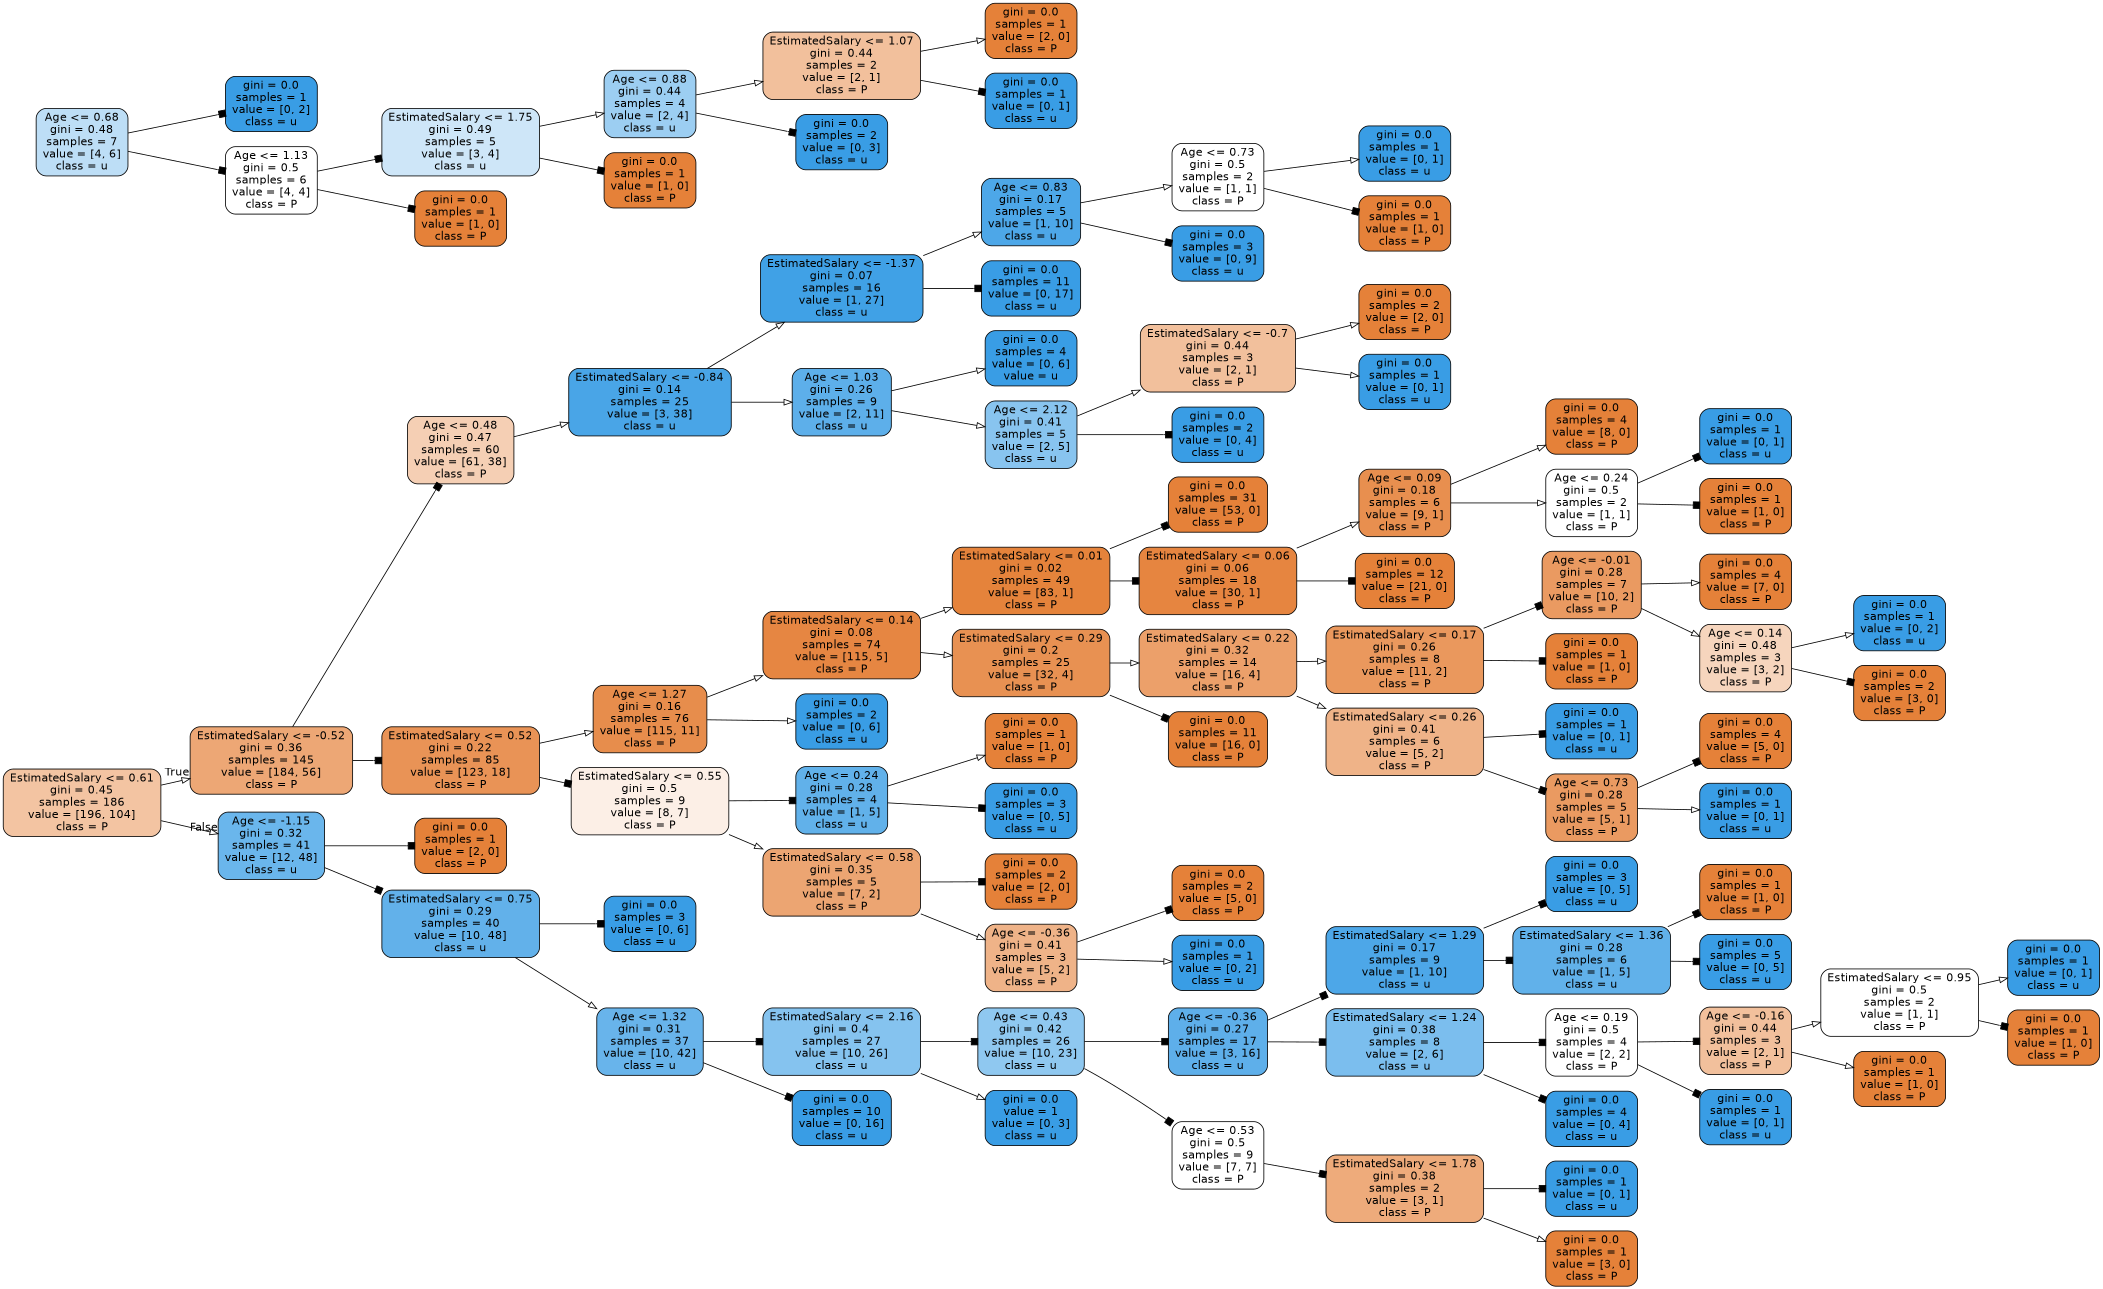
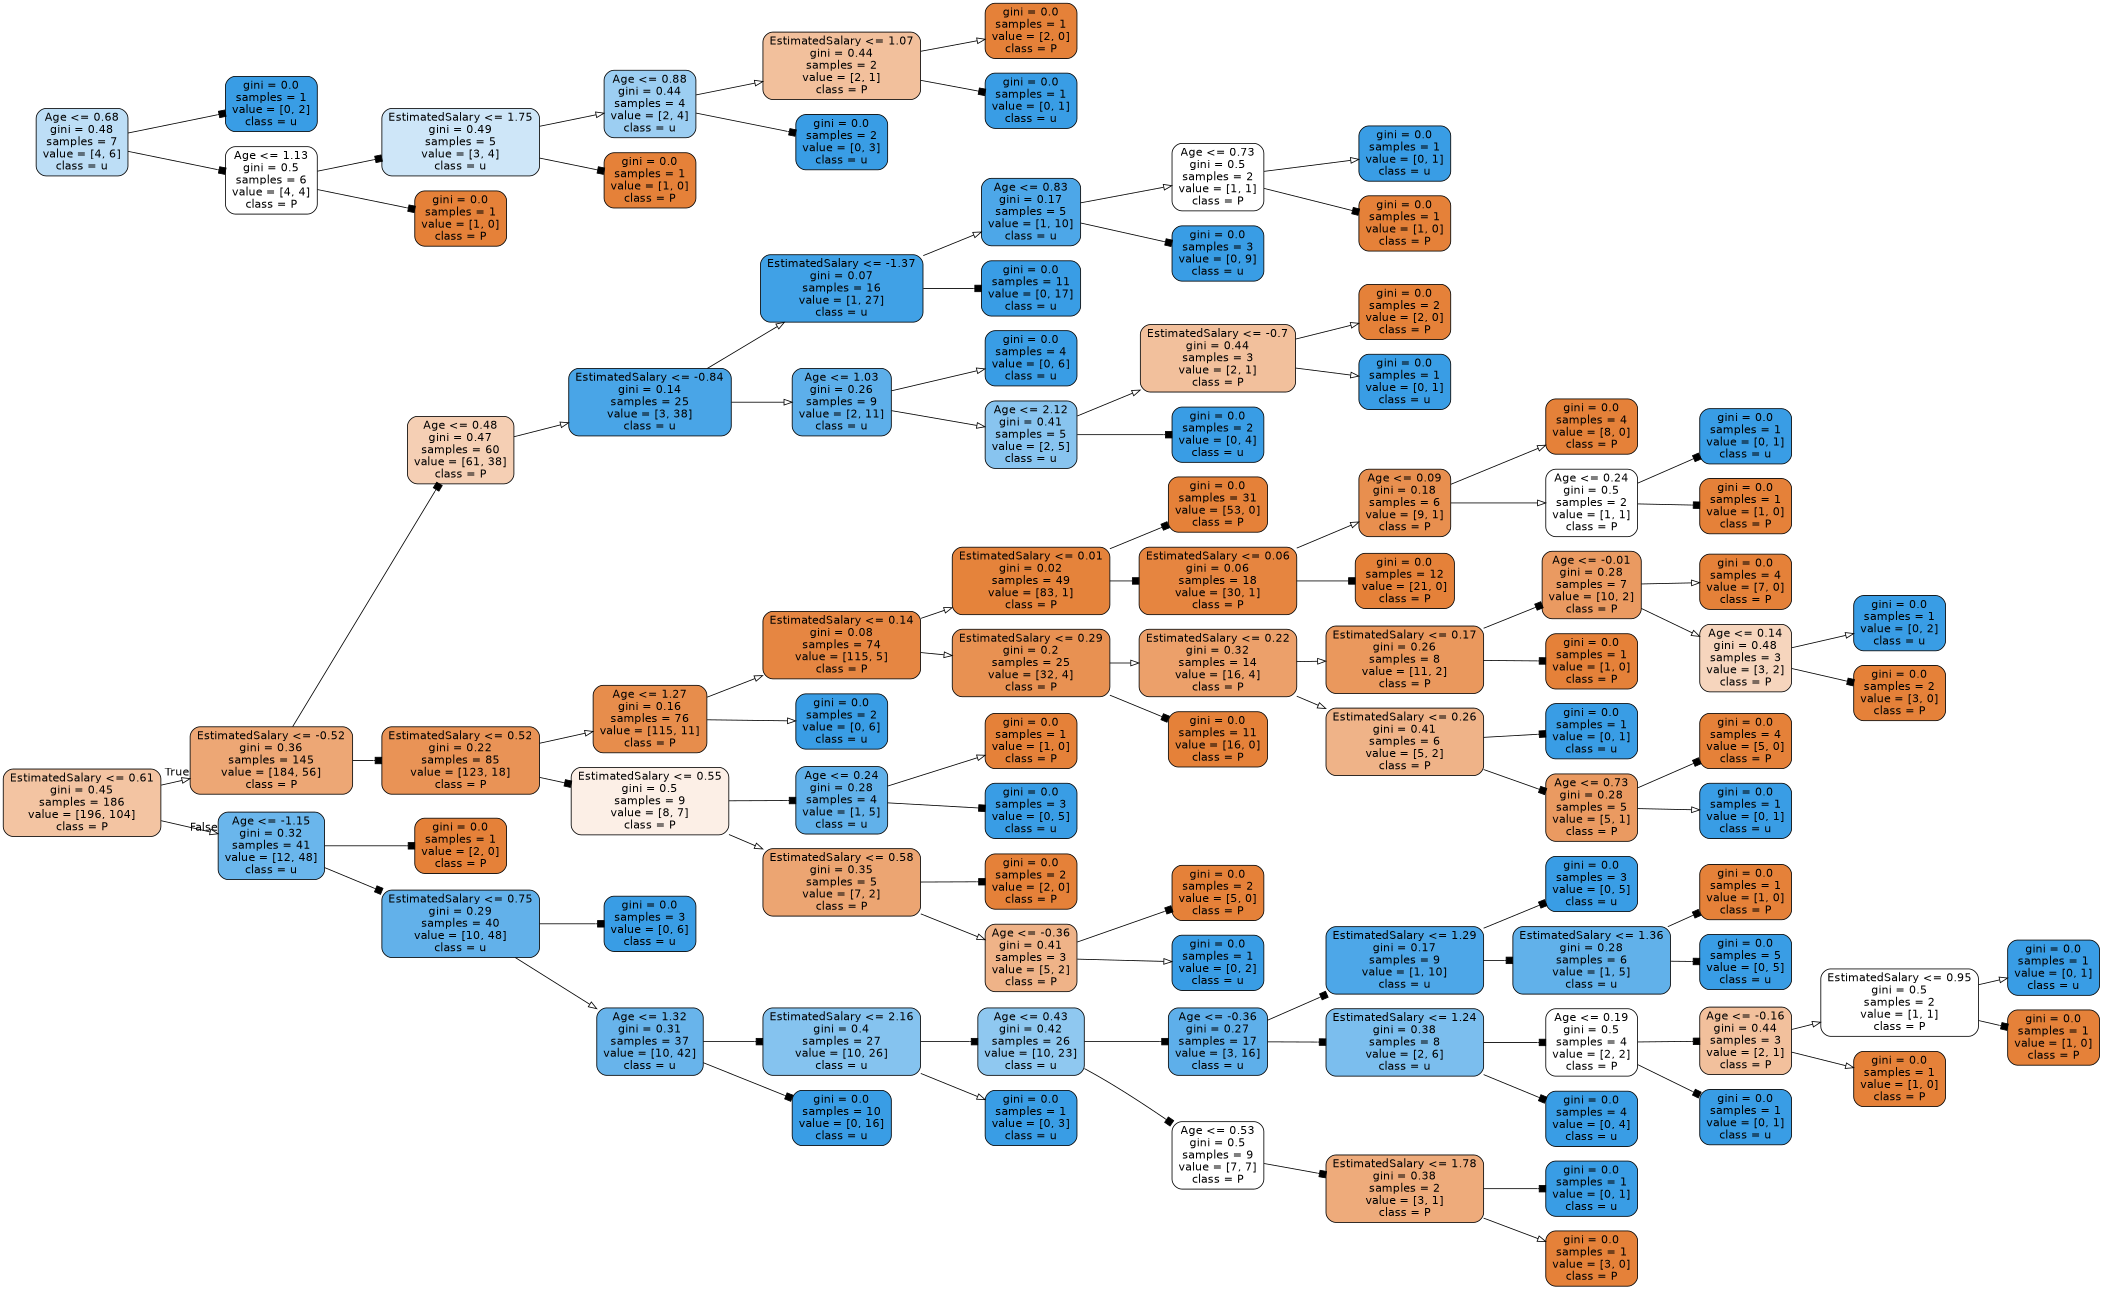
node "gini = 0.0 samples = 4 value = [0, 6] value = u": label "gini = 0.0 samples = 4 value = [0, 6] value = u" -> "gini = 0.0 samples = 4 value = [0, 6] class = u"
node "gini = 0.0 value = 1 value = [0, 3] class = u": label "gini = 0.0 value = 1 value = [0, 3] class = u" -> "gini = 0.0 samples = 1 value = [0, 3] class = u"
